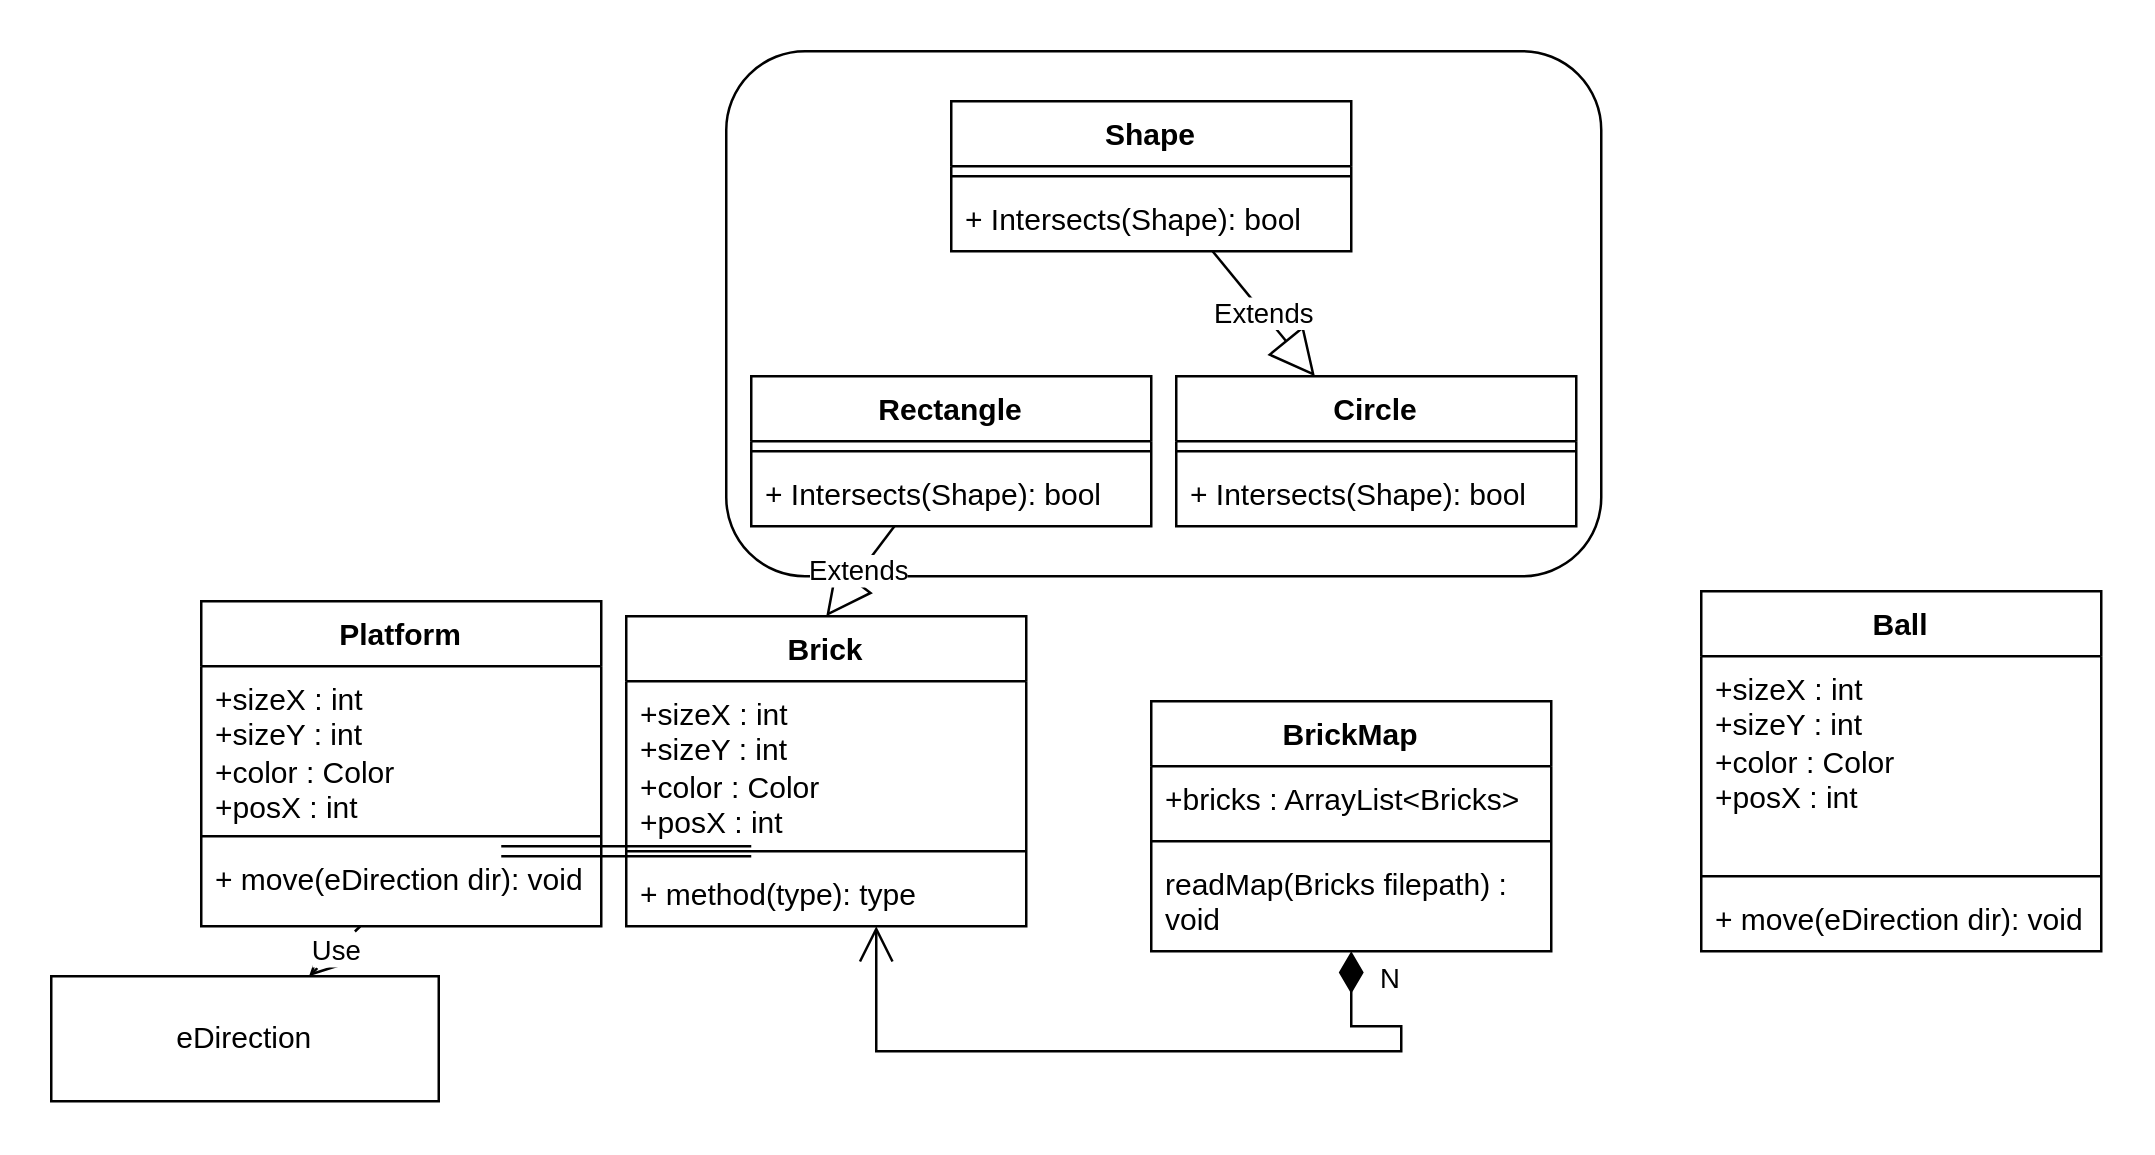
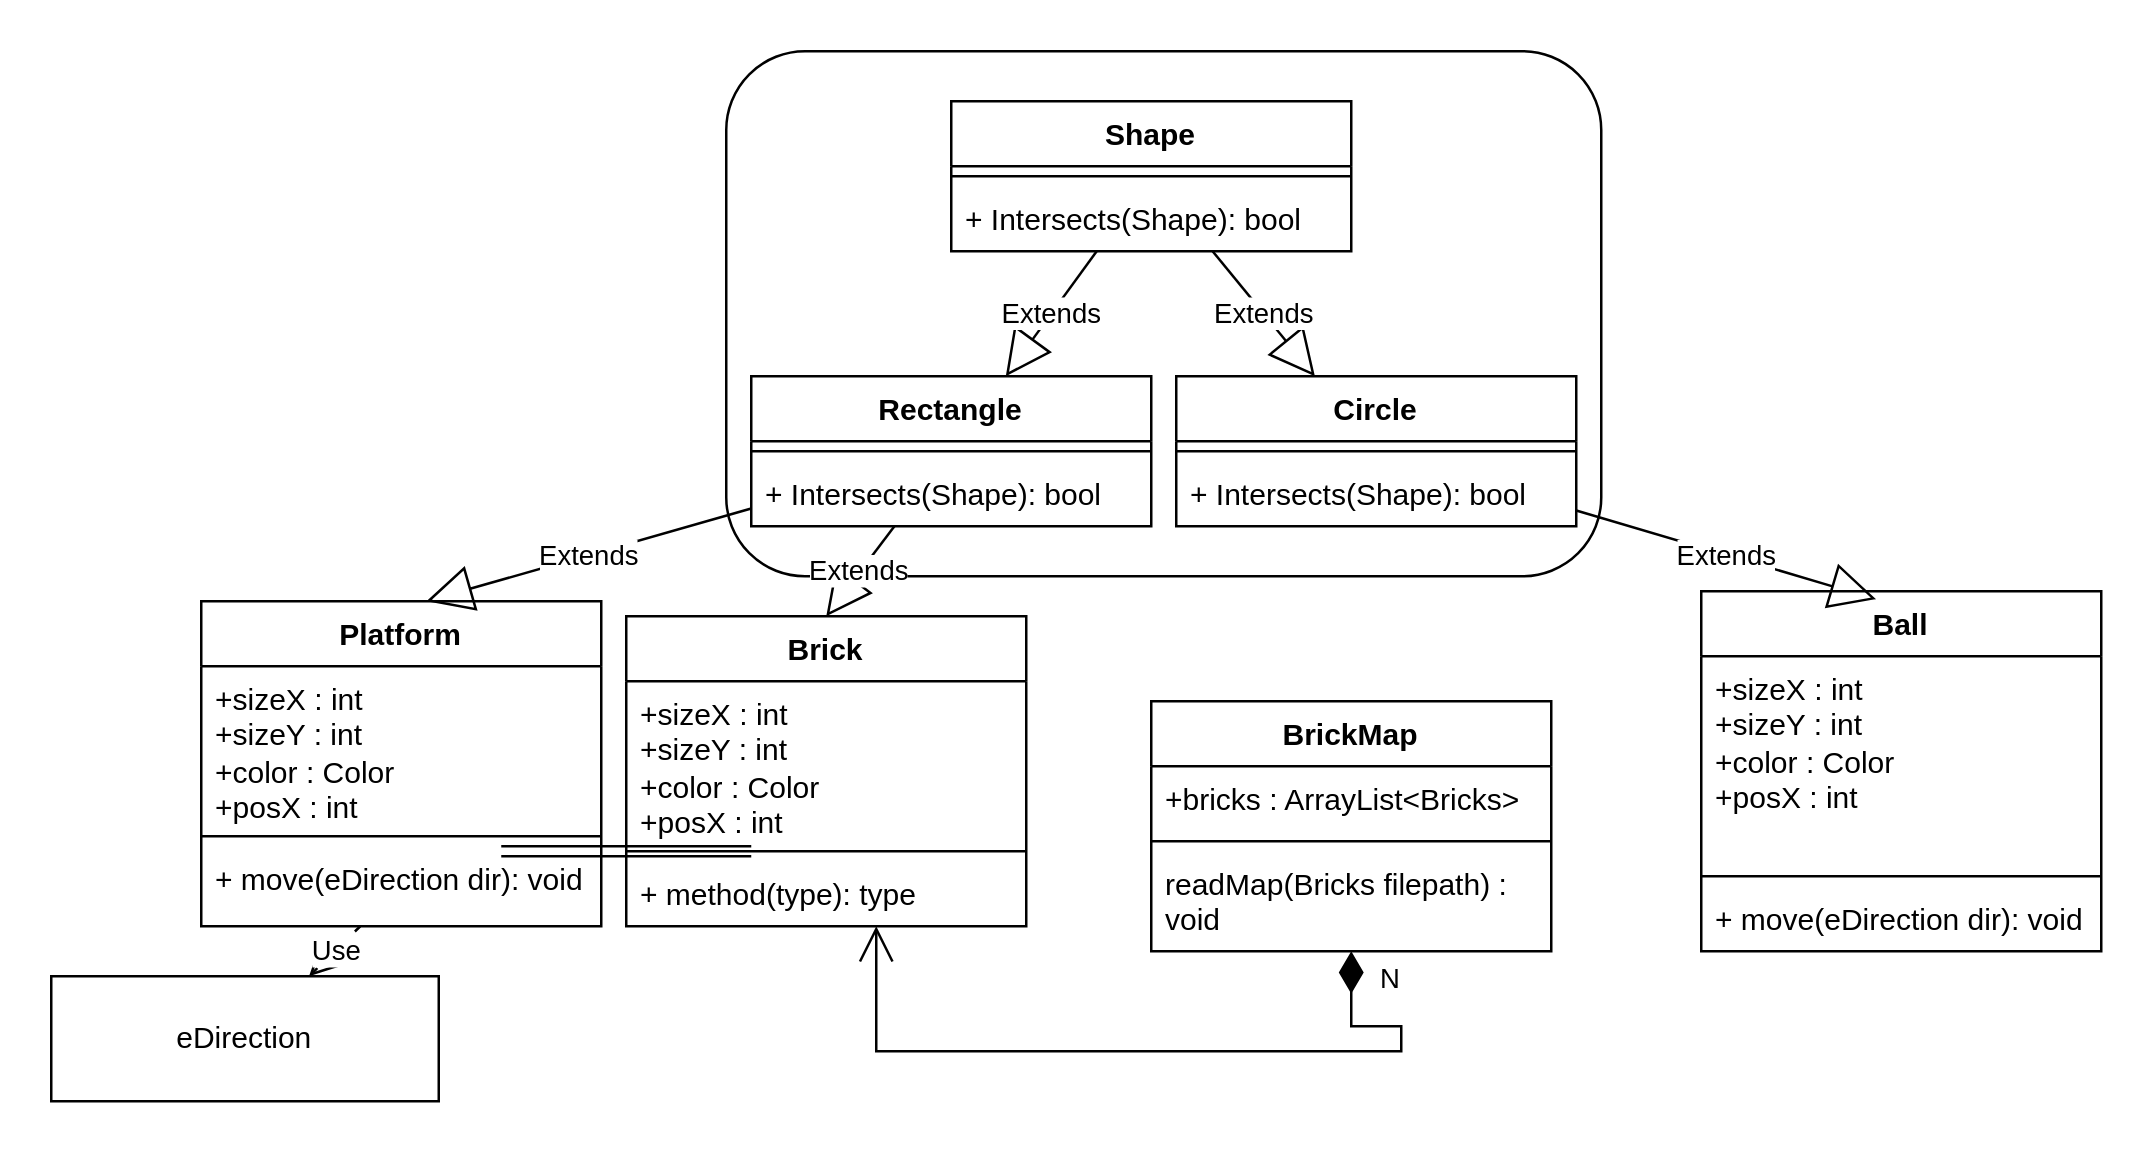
edge "Shape" -> "Rectangle": added, label "Extends"
edge "Rectangle" -> "Platform": added, label "Extends"
edge "Circle" -> "Ball": added, label "Extends"
